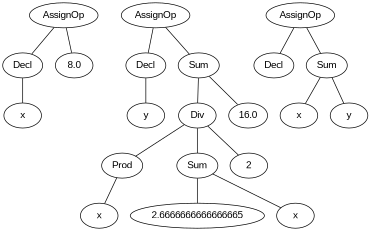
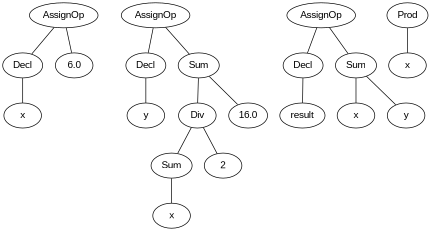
node "8.0": label "8.0" -> "6.0"
node "result": added
edge "Div" -- "Prod": removed
node "2.6666666666666665": removed
